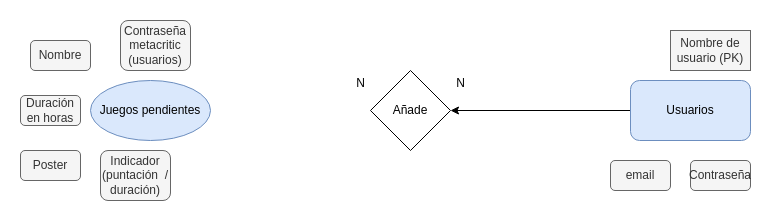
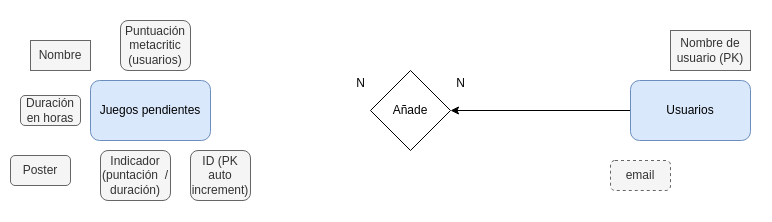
node "Contraseña metacritic (usuarios)": label "Contraseña metacritic (usuarios)" -> "Puntuación metacritic (usuarios)"
node "Nombre": shape rounded rectangle -> rectangle
node "Juegos pendientes": shape ellipse -> rounded rectangle
node "Poster": moved (51, 166) -> (41, 171)
node "ID (PK auto increment)": added
node "email": style solid -> dashed
node "Contraseña": removed
